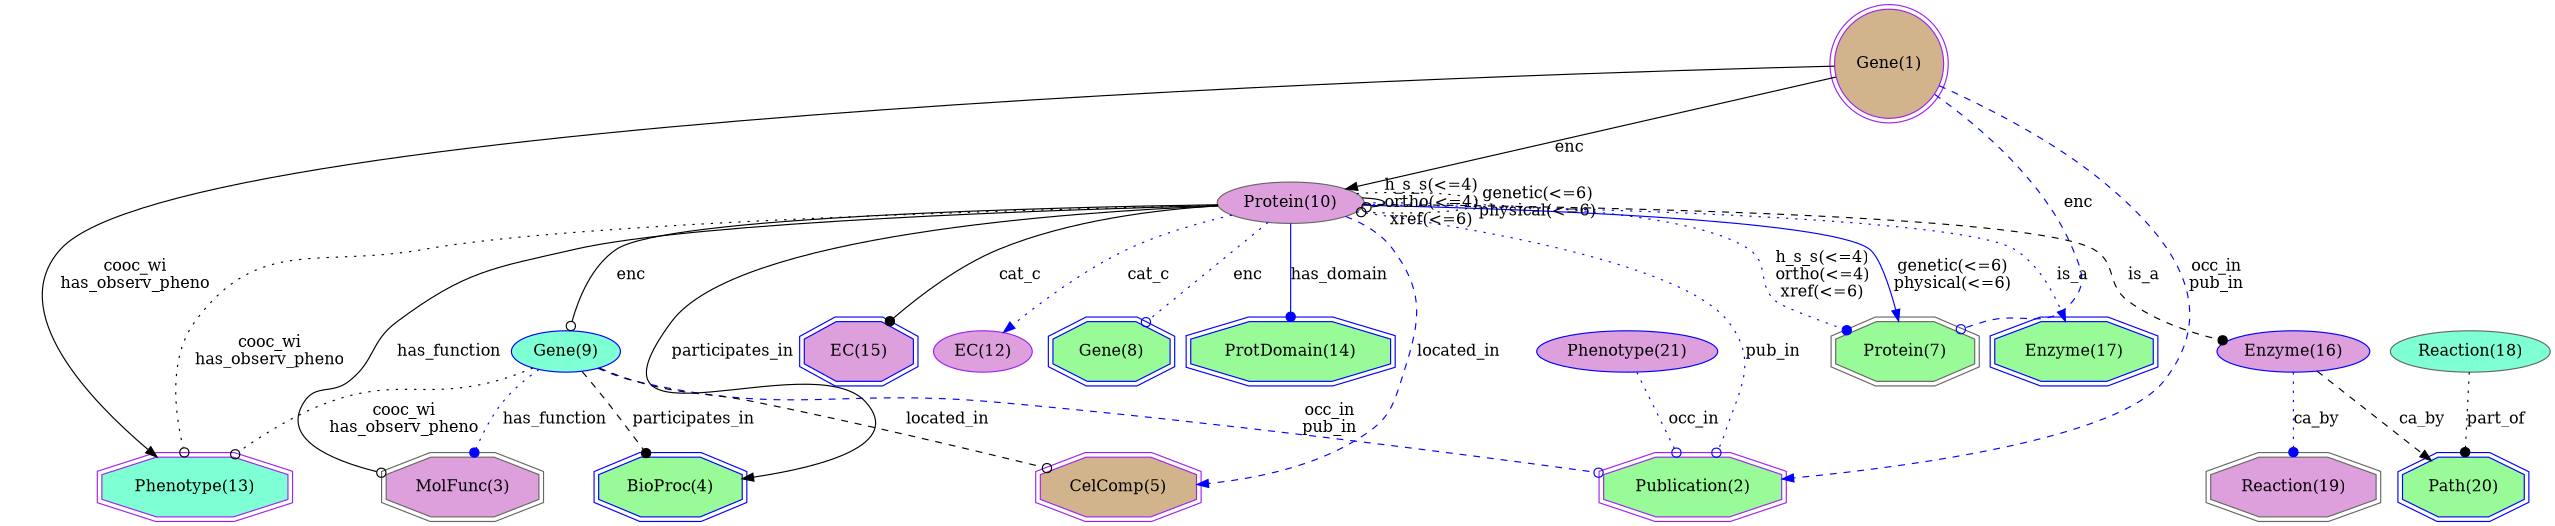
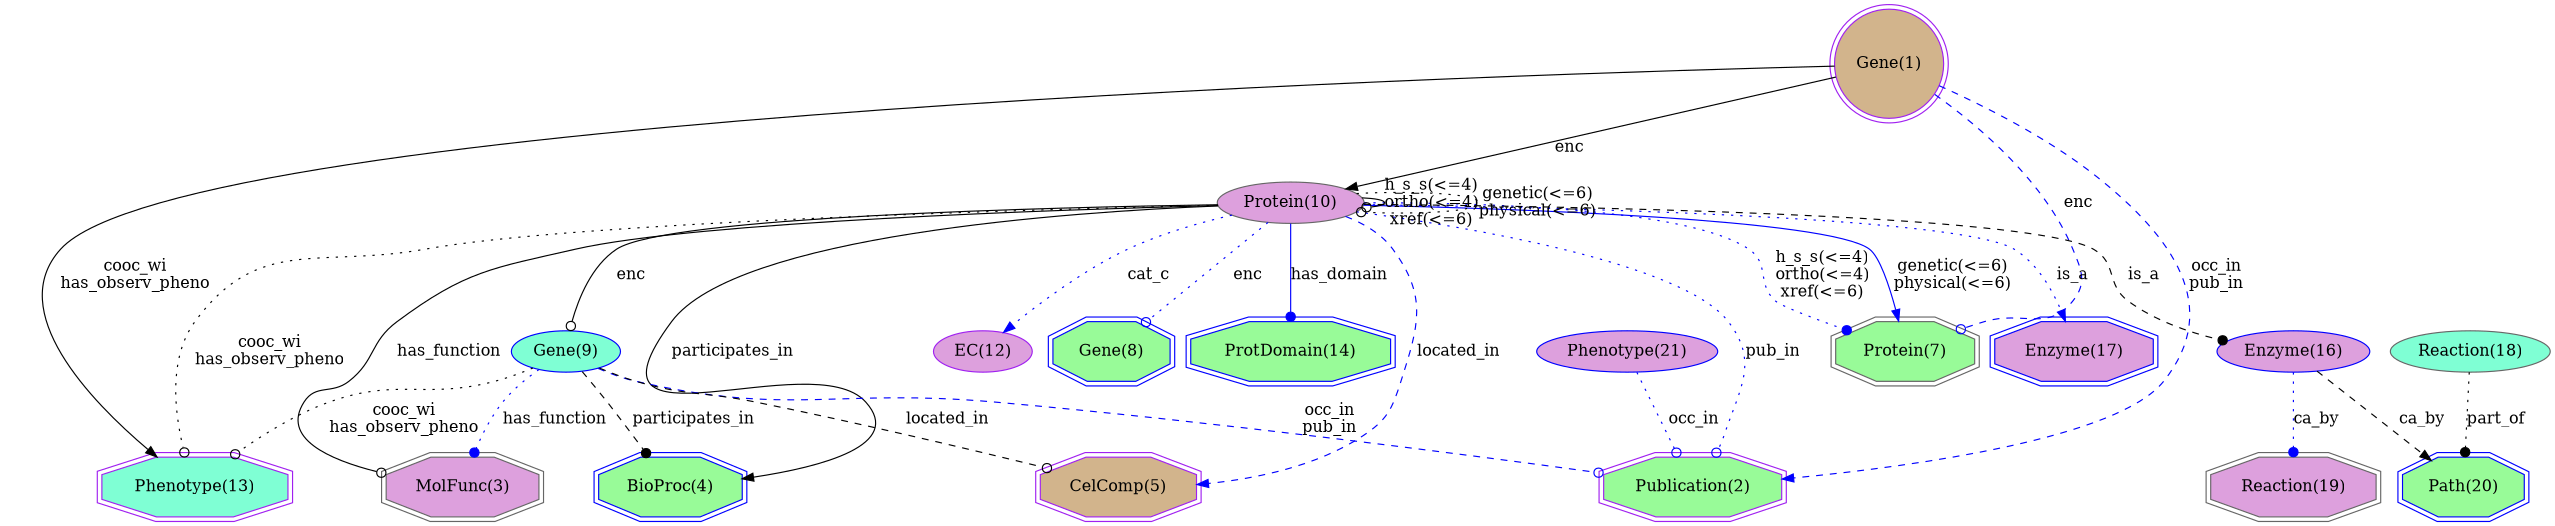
node "EC(15)": removed
node "Enzyme(17)": fillcolor palegreen -> plum
